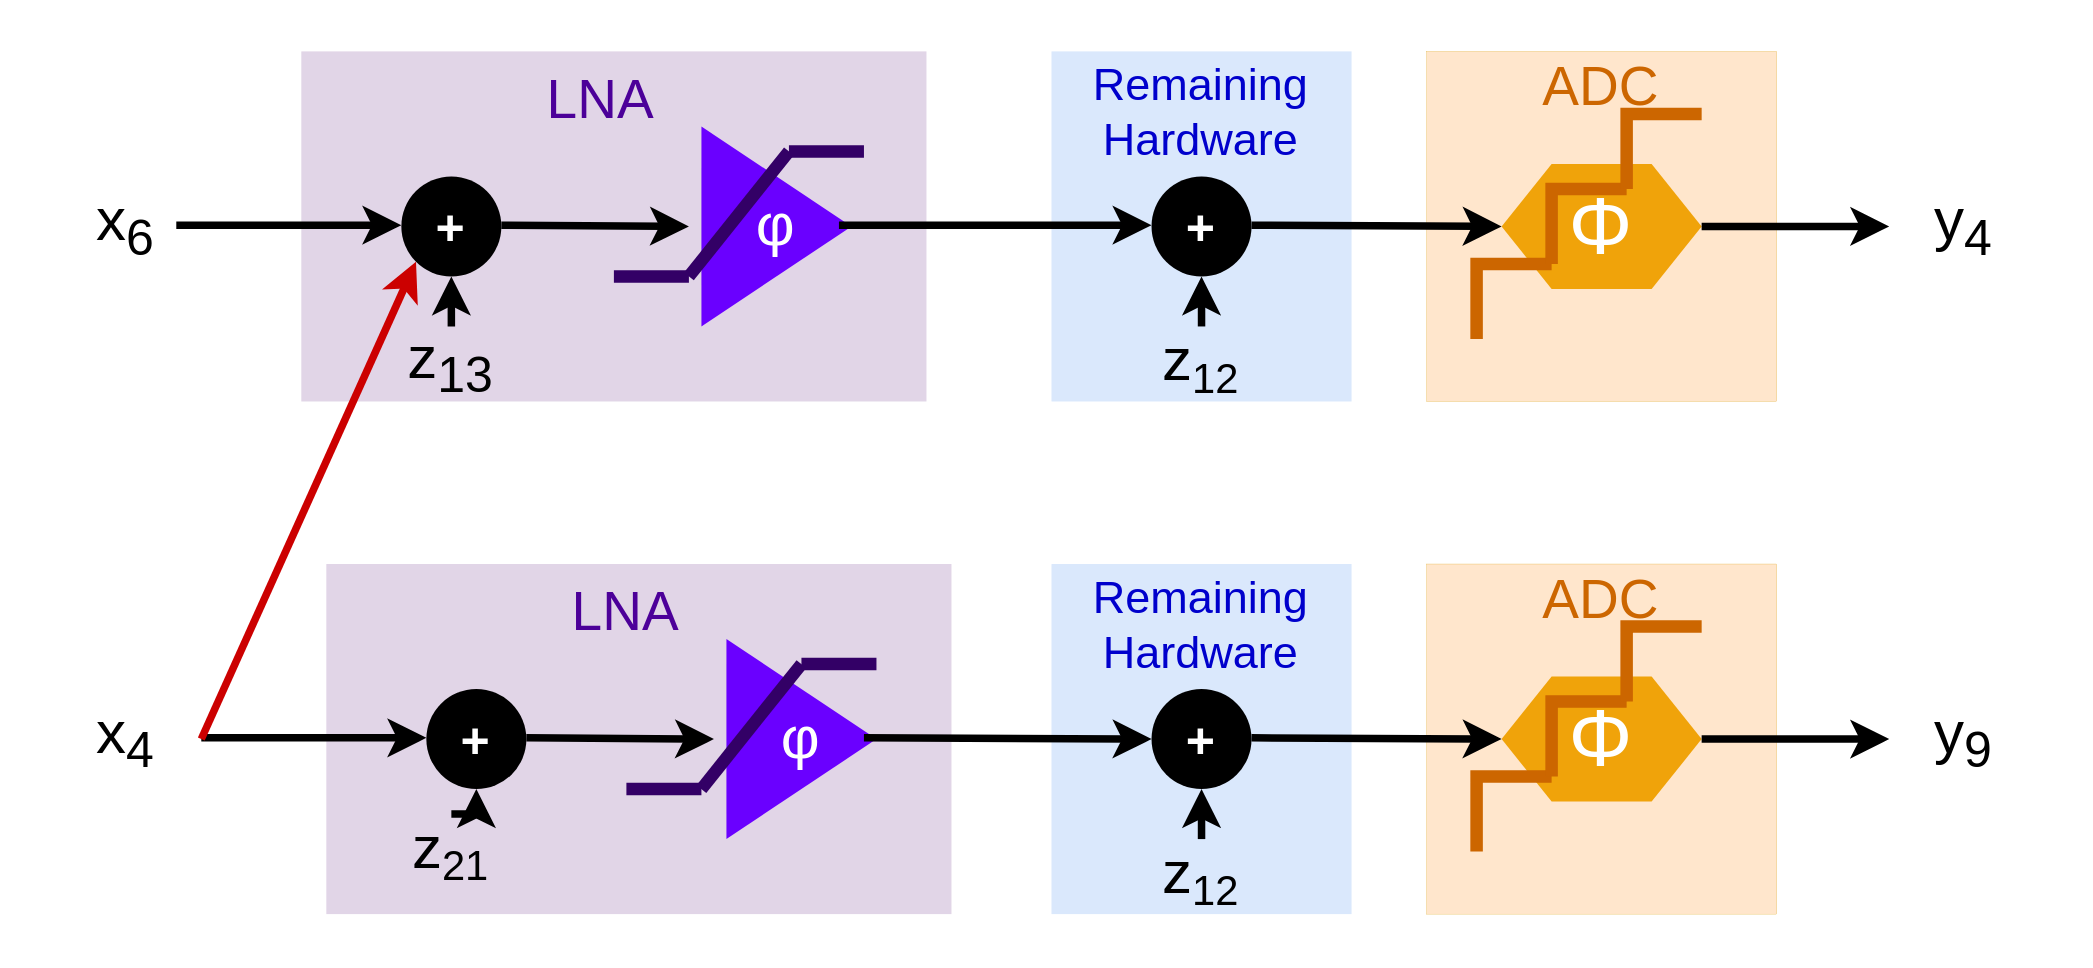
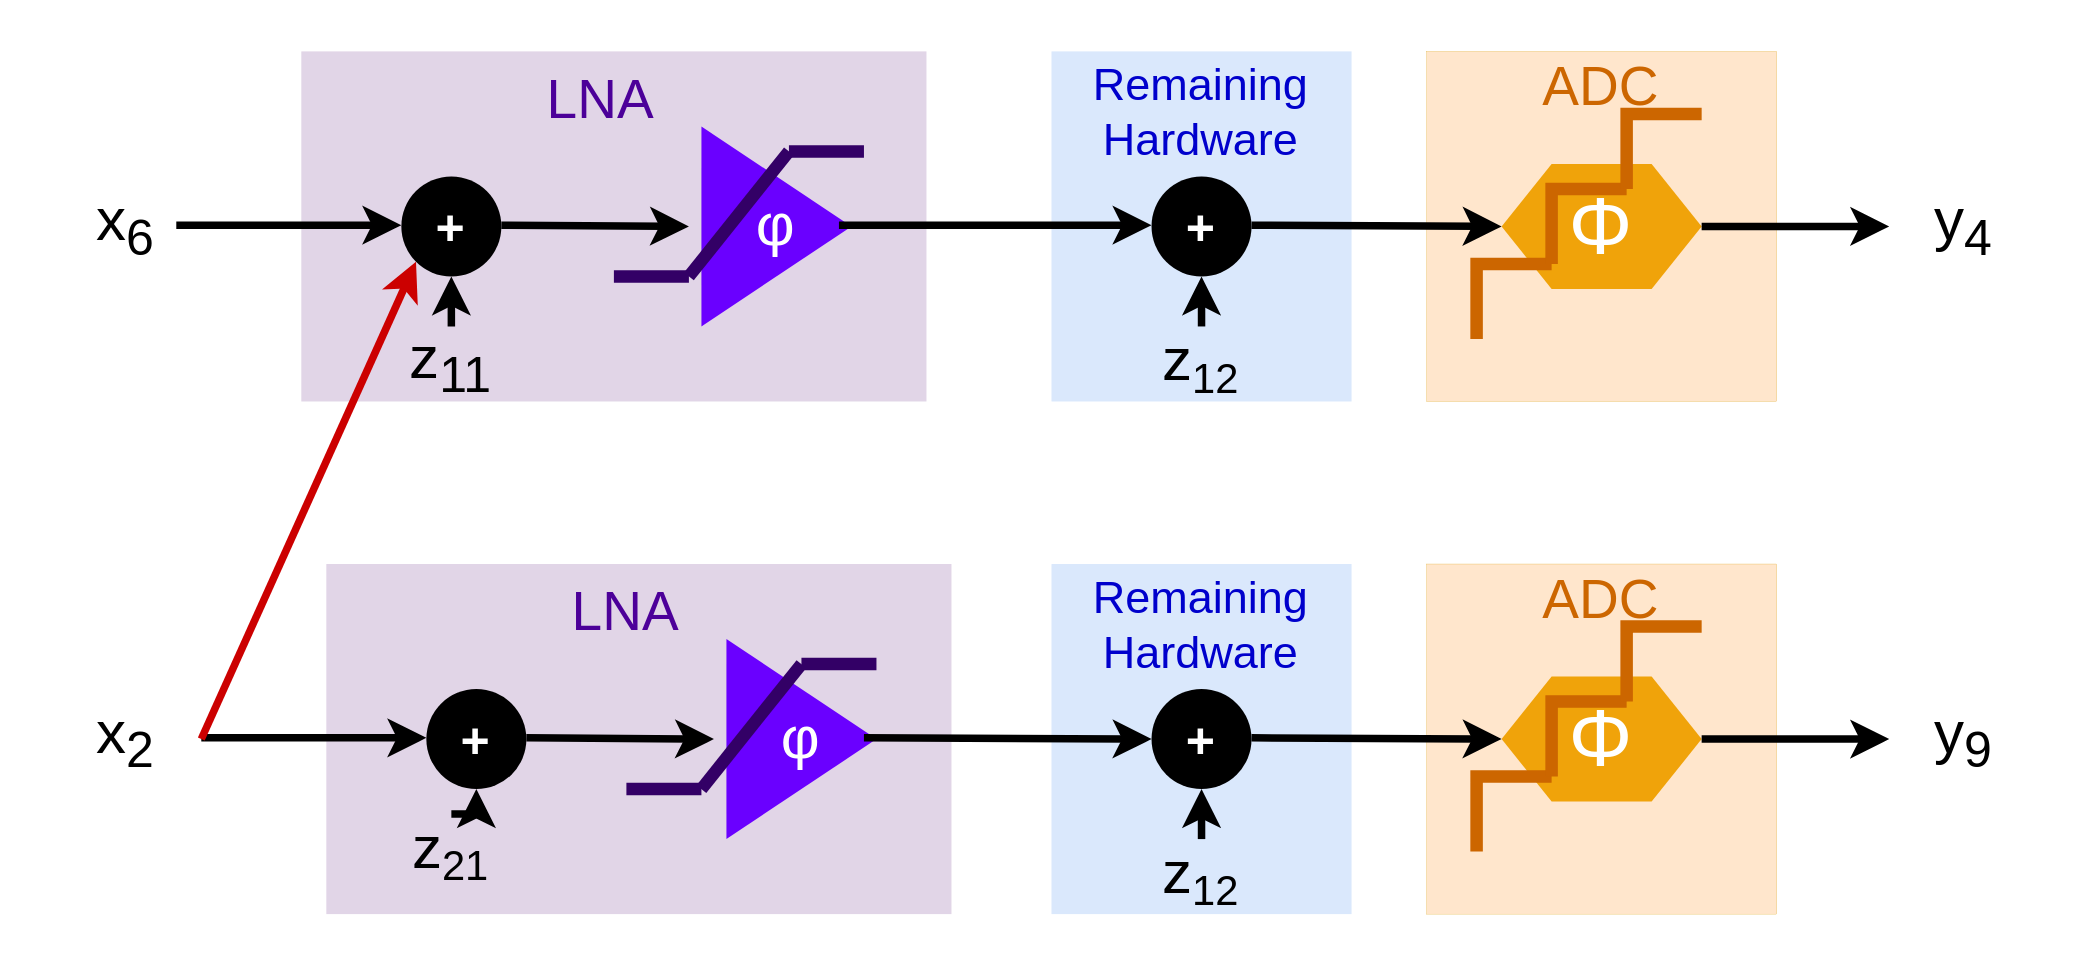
node "z13": label "z13" -> "z11"
node "x4": label "x4" -> "x2"
